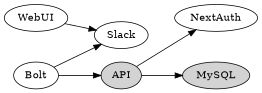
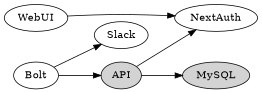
edge "WebUI" -> "Slack": now "WebUI" -> "NextAuth"
